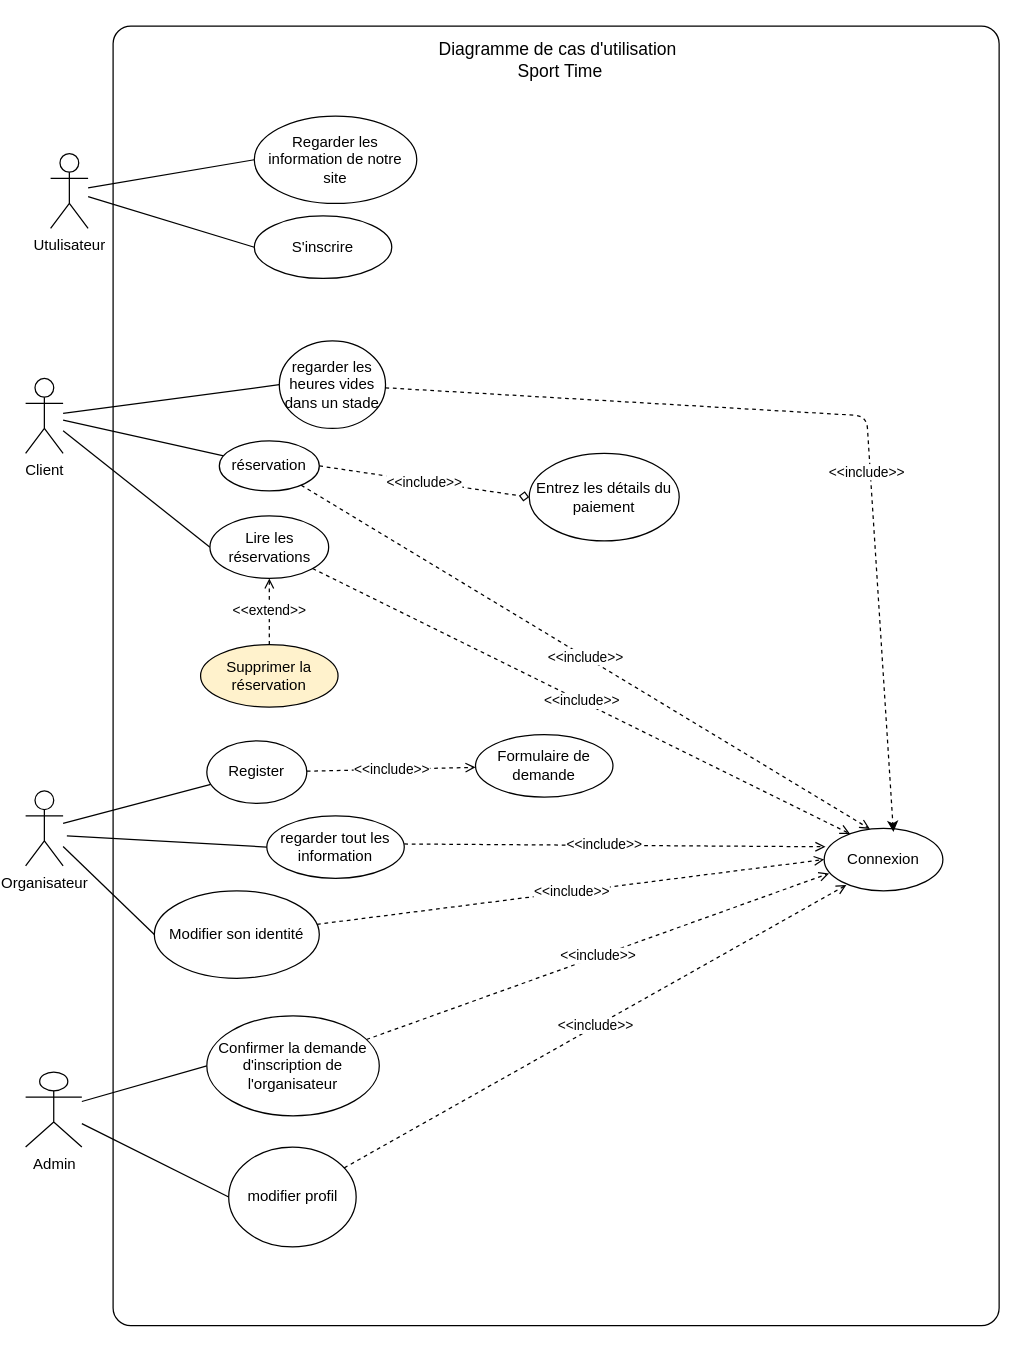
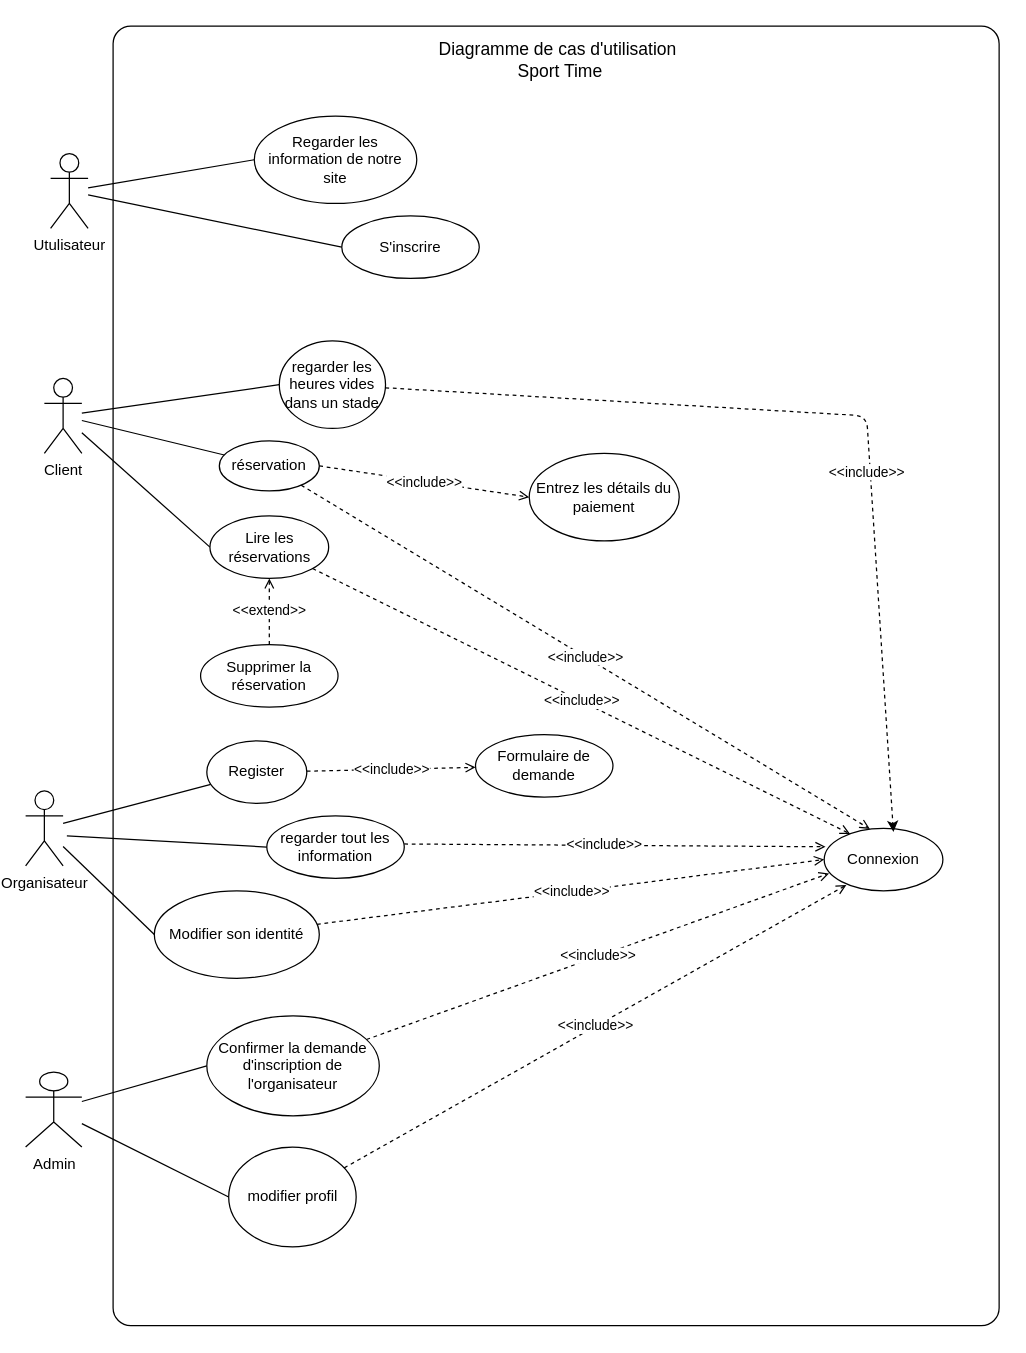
node "S'inscrire": moved (323, 247) -> (411, 247)
node "Client": moved (44, 416) -> (63, 416)
edge "réservation" -> "Entrez les détails du paiement": arrowhead diamond -> open
node "Supprimer la réservation": fillcolor #fff2cc -> #ffffff
